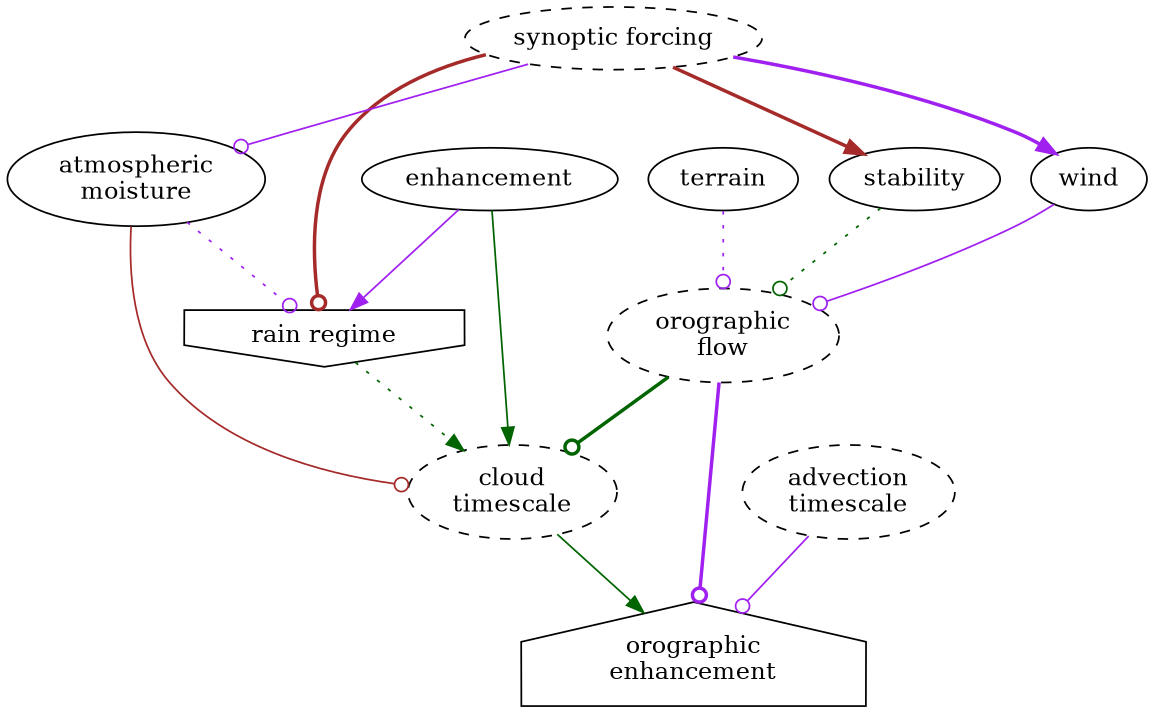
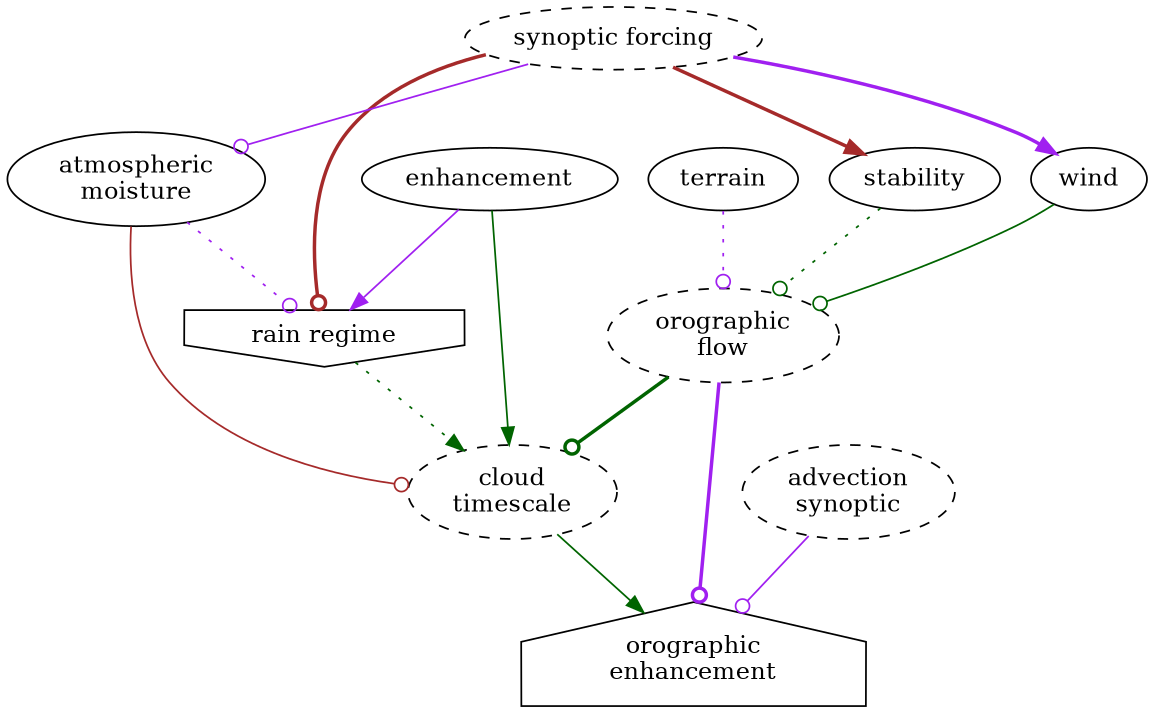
edge "wind" -> "orographic flow": color purple -> darkgreen
node "advection timescale": label "advection timescale" -> "advection synoptic"
